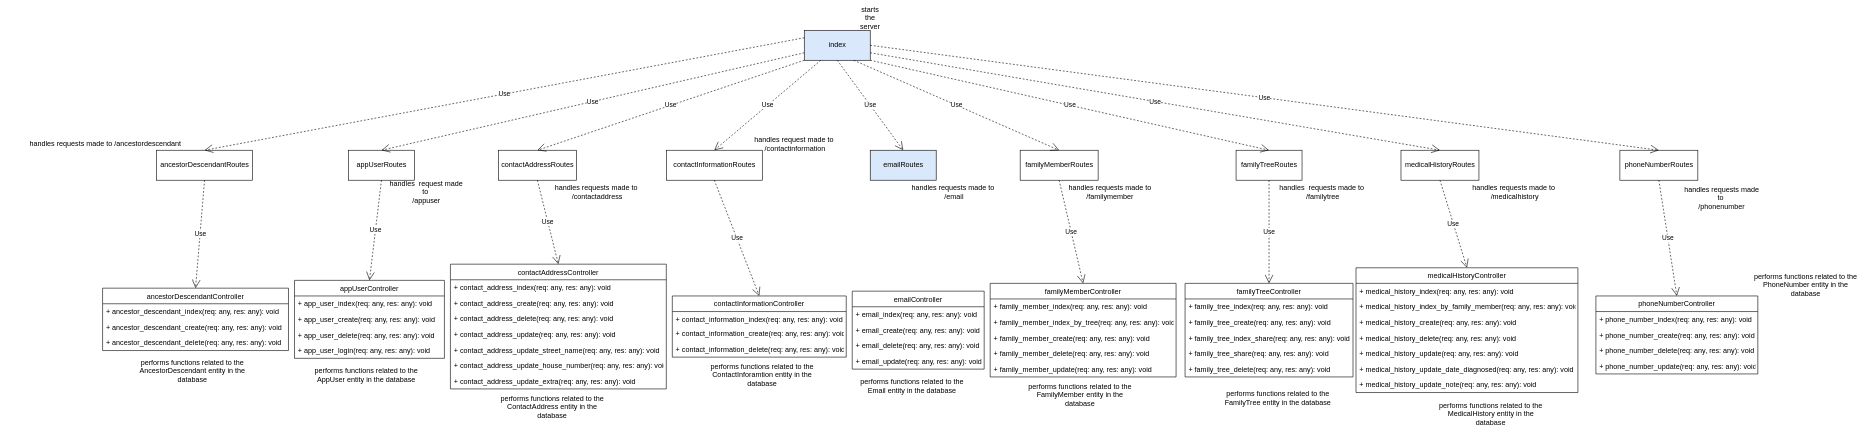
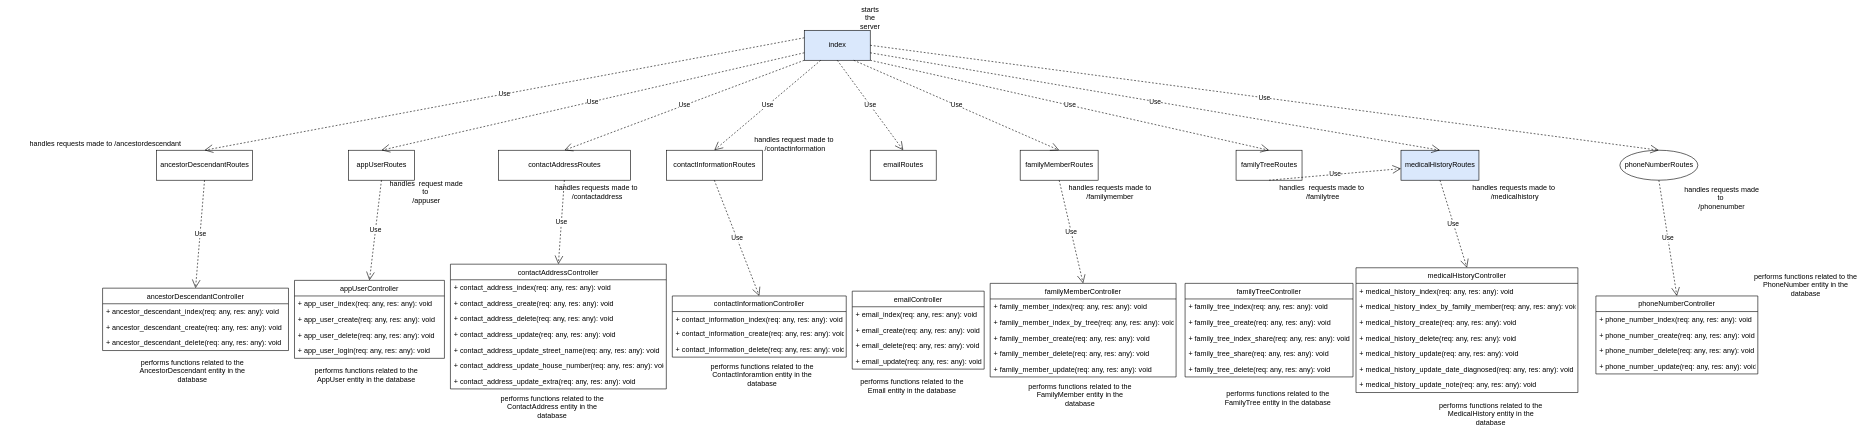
node "contactAddressRoutes": size 78x30 -> 132x30
node "emailRoutes": fillcolor #dae8fc -> #ffffff
node "medicalHistoryRoutes": fillcolor #ffffff -> #dae8fc
node "phoneNumberRoutes": shape rectangle -> ellipse
node "handles requests made to /email": removed
edge "familyTreeRoutes" -> "familyTreeController": now "familyTreeRoutes" -> "medicalHistoryRoutes"
